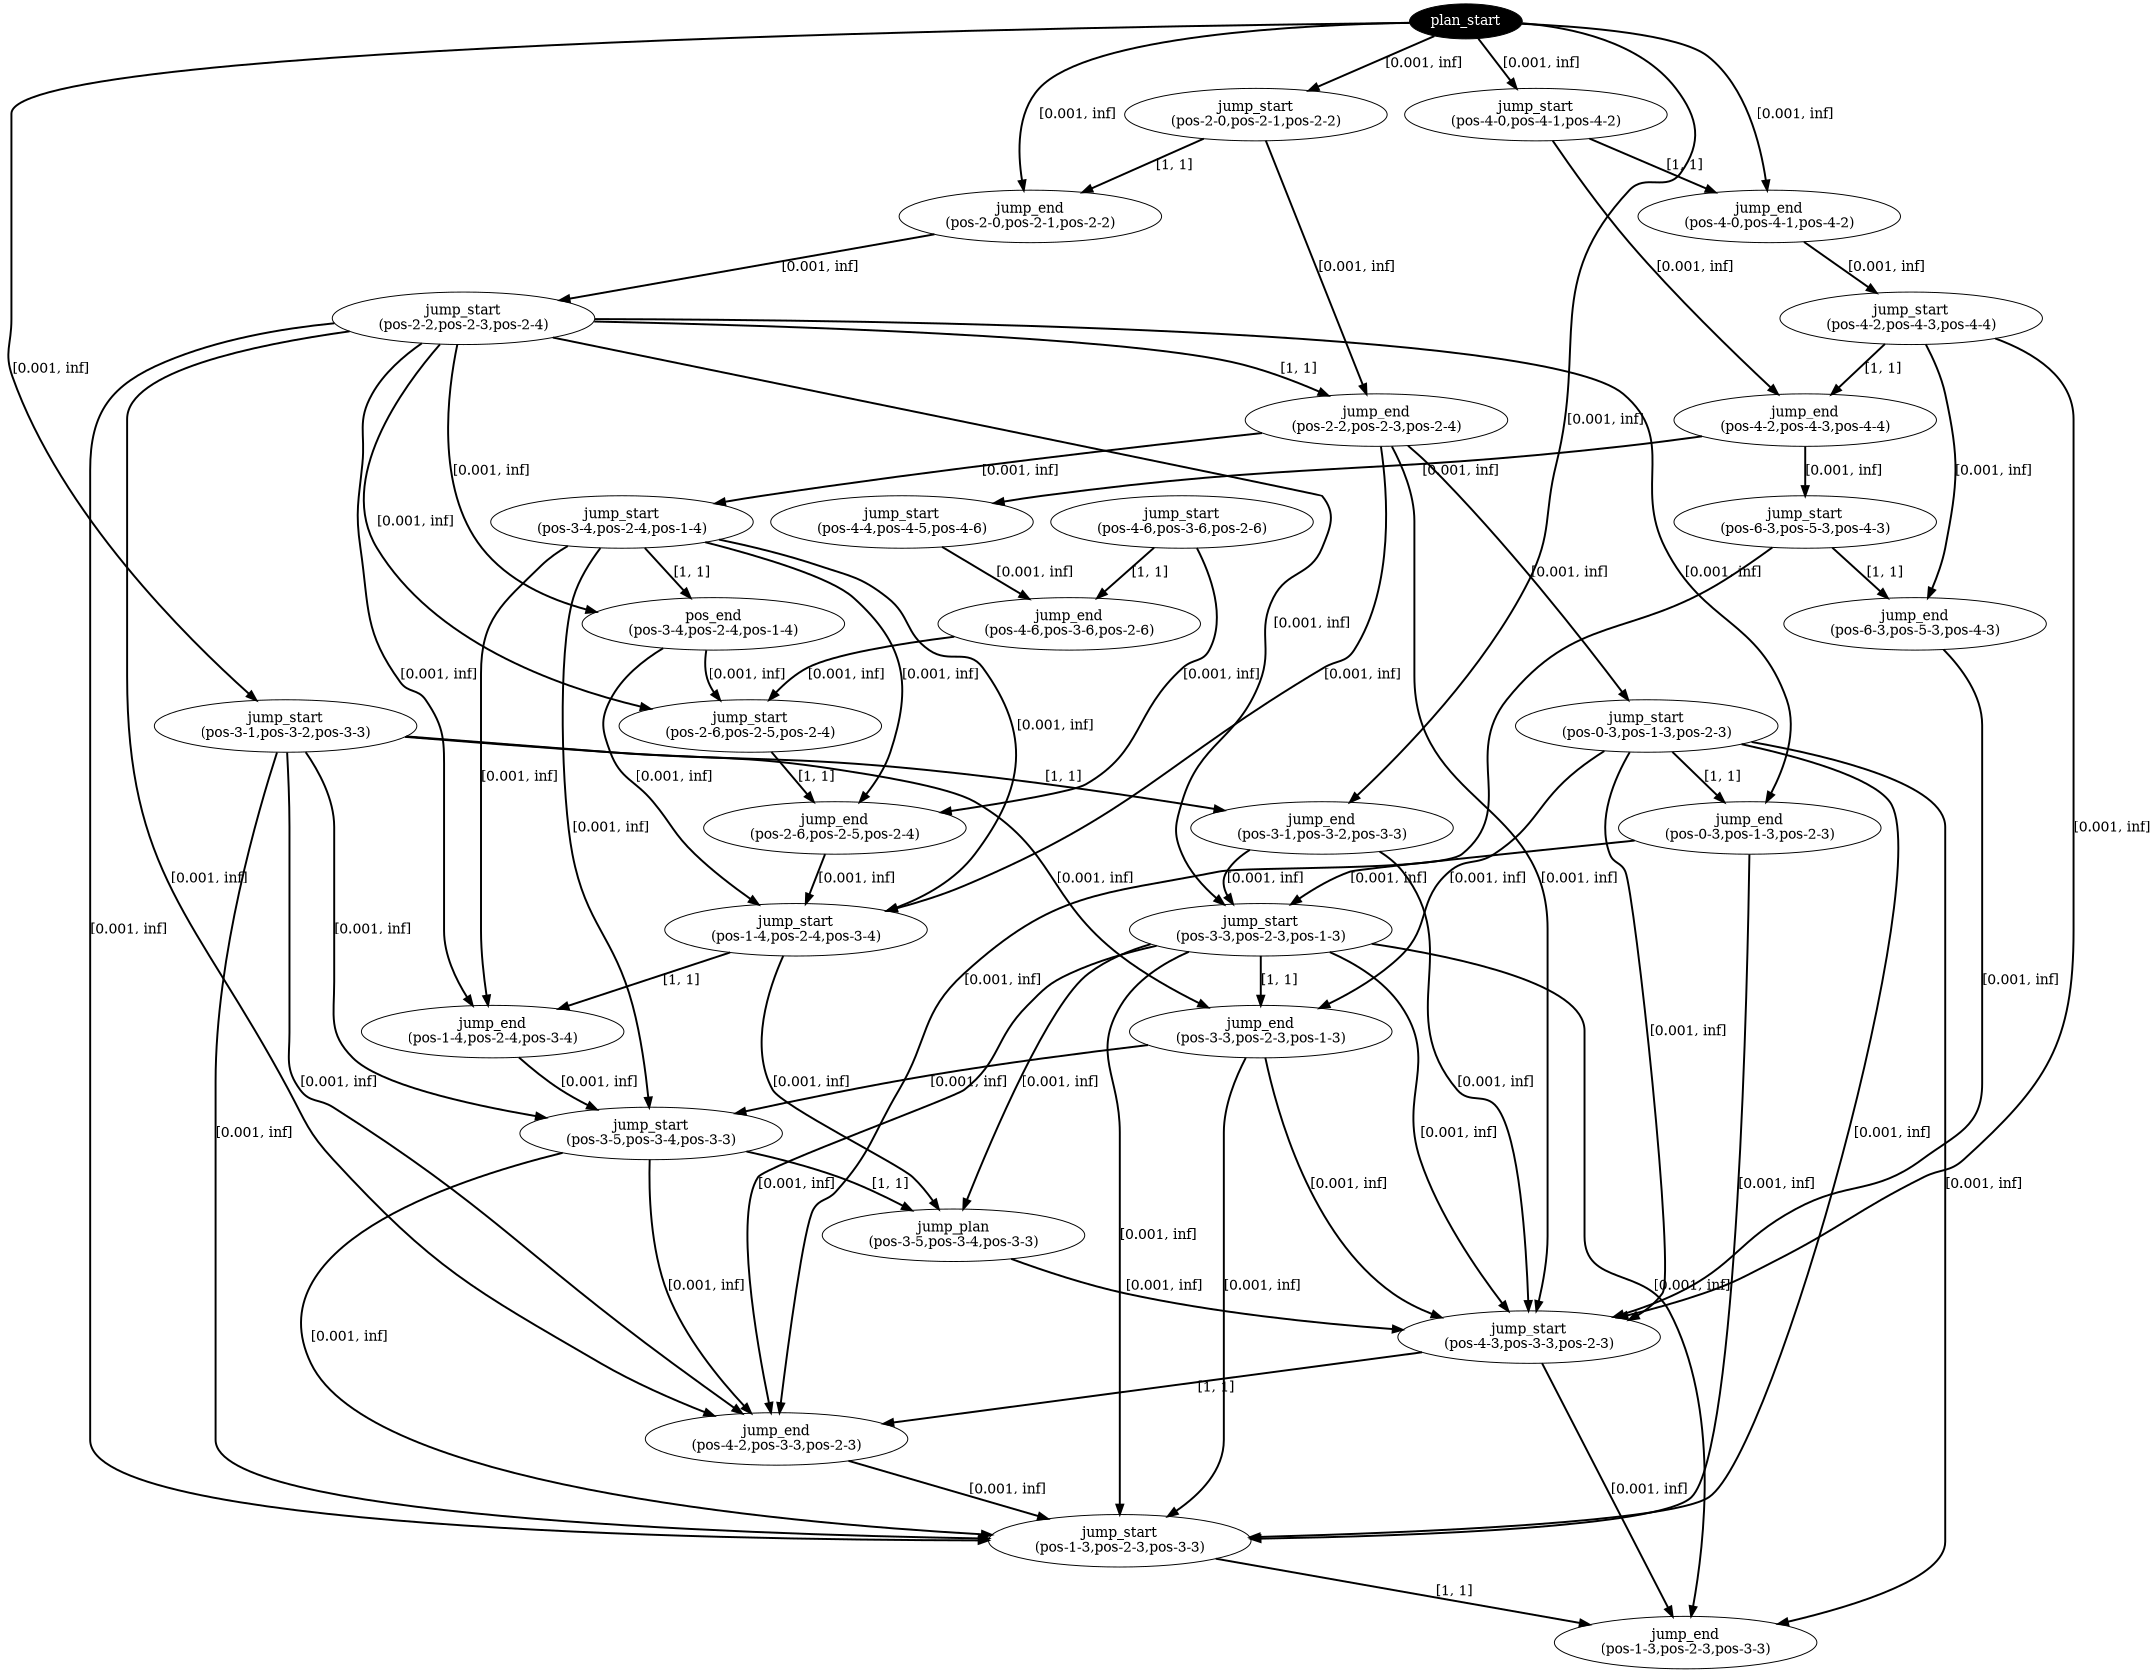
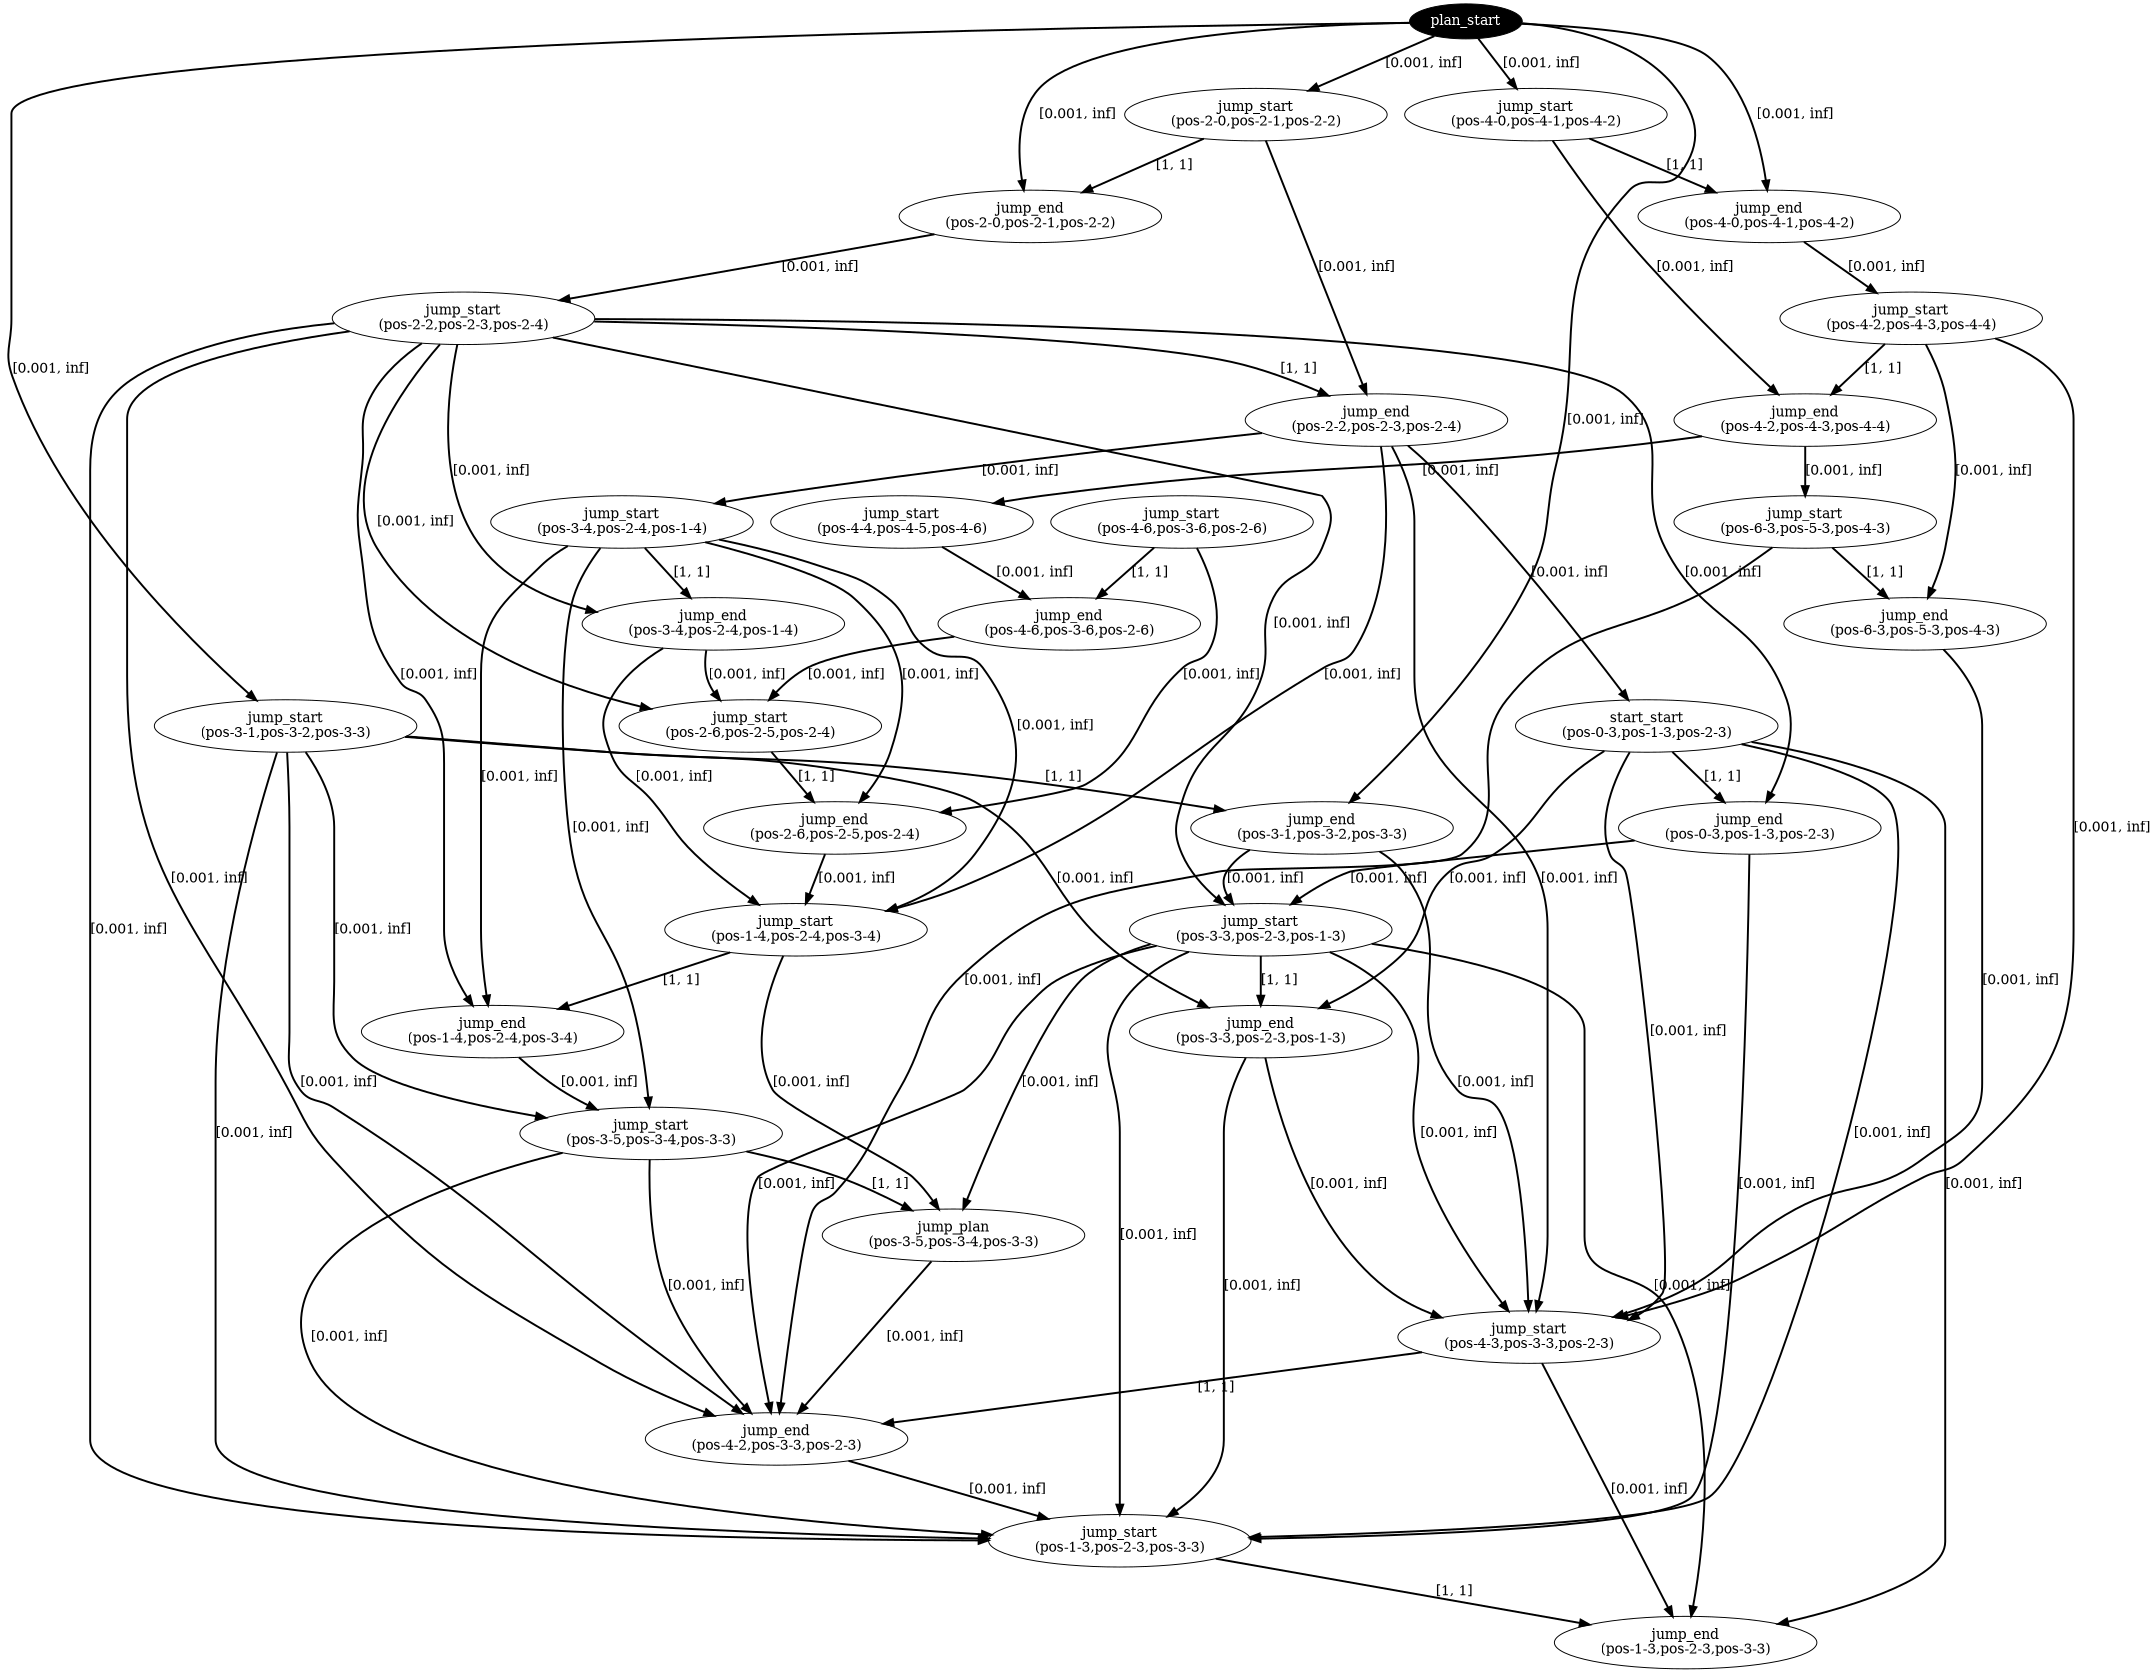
node "pos_end (pos-3-4,pos-2-4,pos-1-4)": label "pos_end (pos-3-4,pos-2-4,pos-1-4)" -> "jump_end (pos-3-4,pos-2-4,pos-1-4)"
node "jump_start (pos-0-3,pos-1-3,pos-2-3)": label "jump_start (pos-0-3,pos-1-3,pos-2-3)" -> "start_start (pos-0-3,pos-1-3,pos-2-3)"
edge "jump_end (pos-3-3,pos-2-3,pos-1-3)" -> "jump_start (pos-3-5,pos-3-4,pos-3-3)": removed, label "[0.001, inf]"
edge "jump_plan (pos-3-5,pos-3-4,pos-3-3)" -> "jump_start (pos-4-3,pos-3-3,pos-2-3)": now "jump_plan (pos-3-5,pos-3-4,pos-3-3)" -> "jump_end (pos-4-2,pos-3-3,pos-2-3)"
